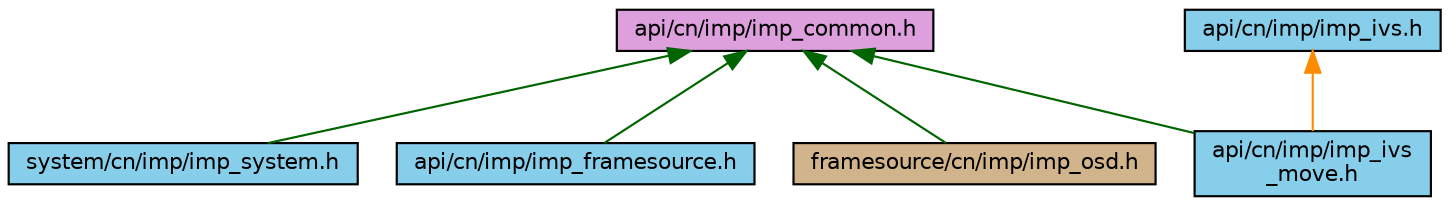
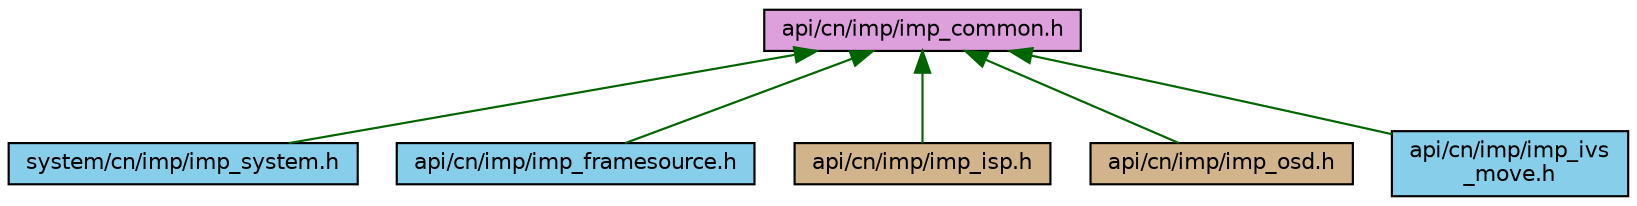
node "api/cn/imp/imp_ivs.h": removed
node "api/cn/imp/imp_isp.h": added
node "framesource/cn/imp/imp_osd.h": label "framesource/cn/imp/imp_osd.h" -> "api/cn/imp/imp_osd.h"
